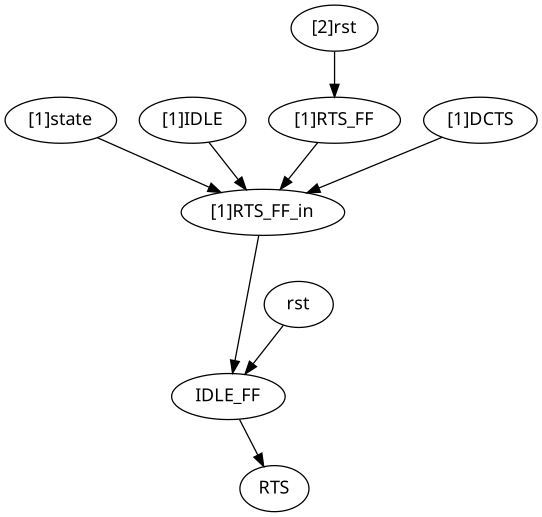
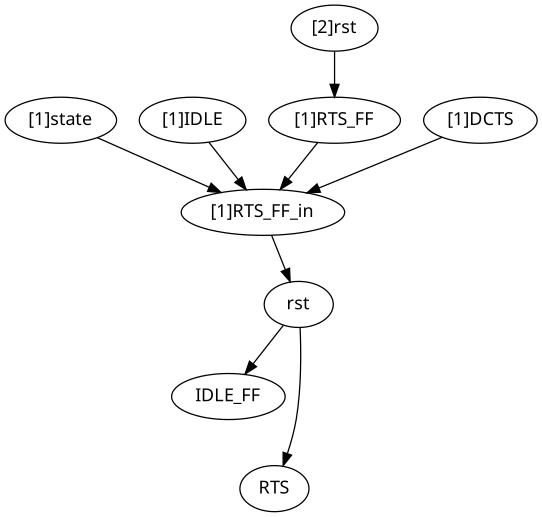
edge "[1]RTS_FF_in" -> "IDLE_FF": now "[1]RTS_FF_in" -> "rst"
edge "IDLE_FF" -> "RTS": now "rst" -> "RTS"
